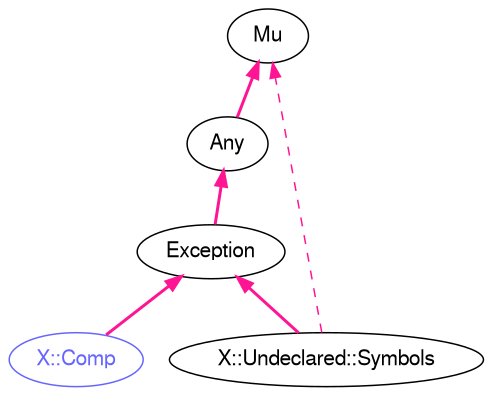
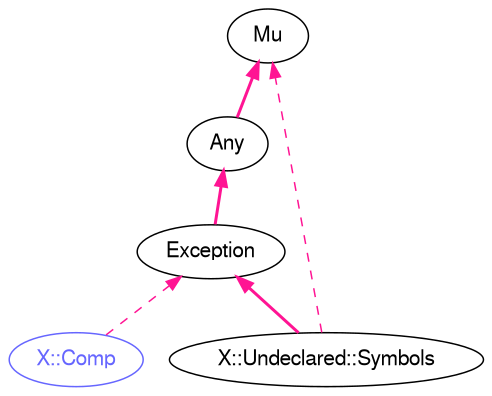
edge "X::Comp" -> "Exception": style bold -> dashed
